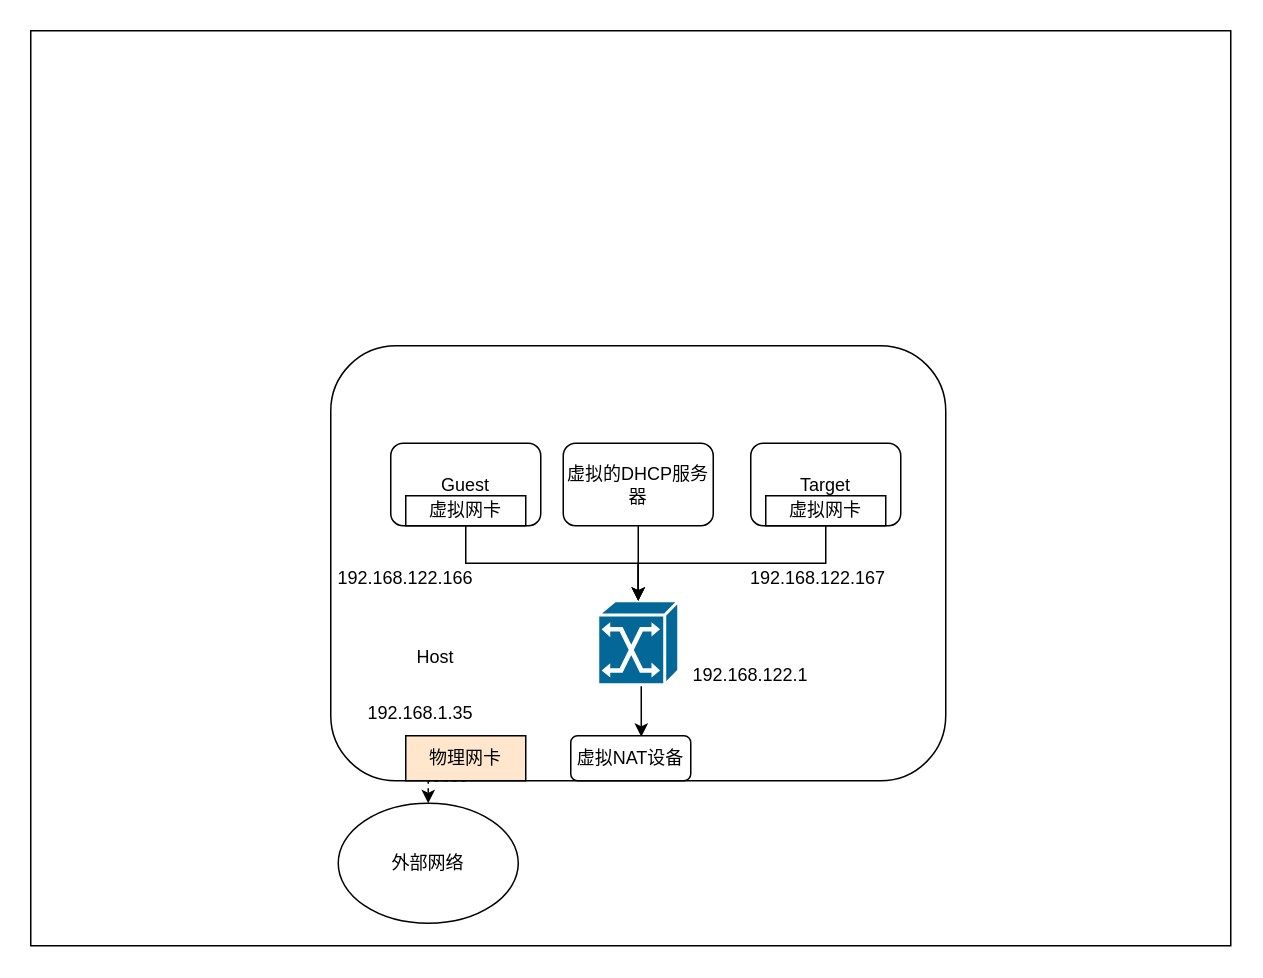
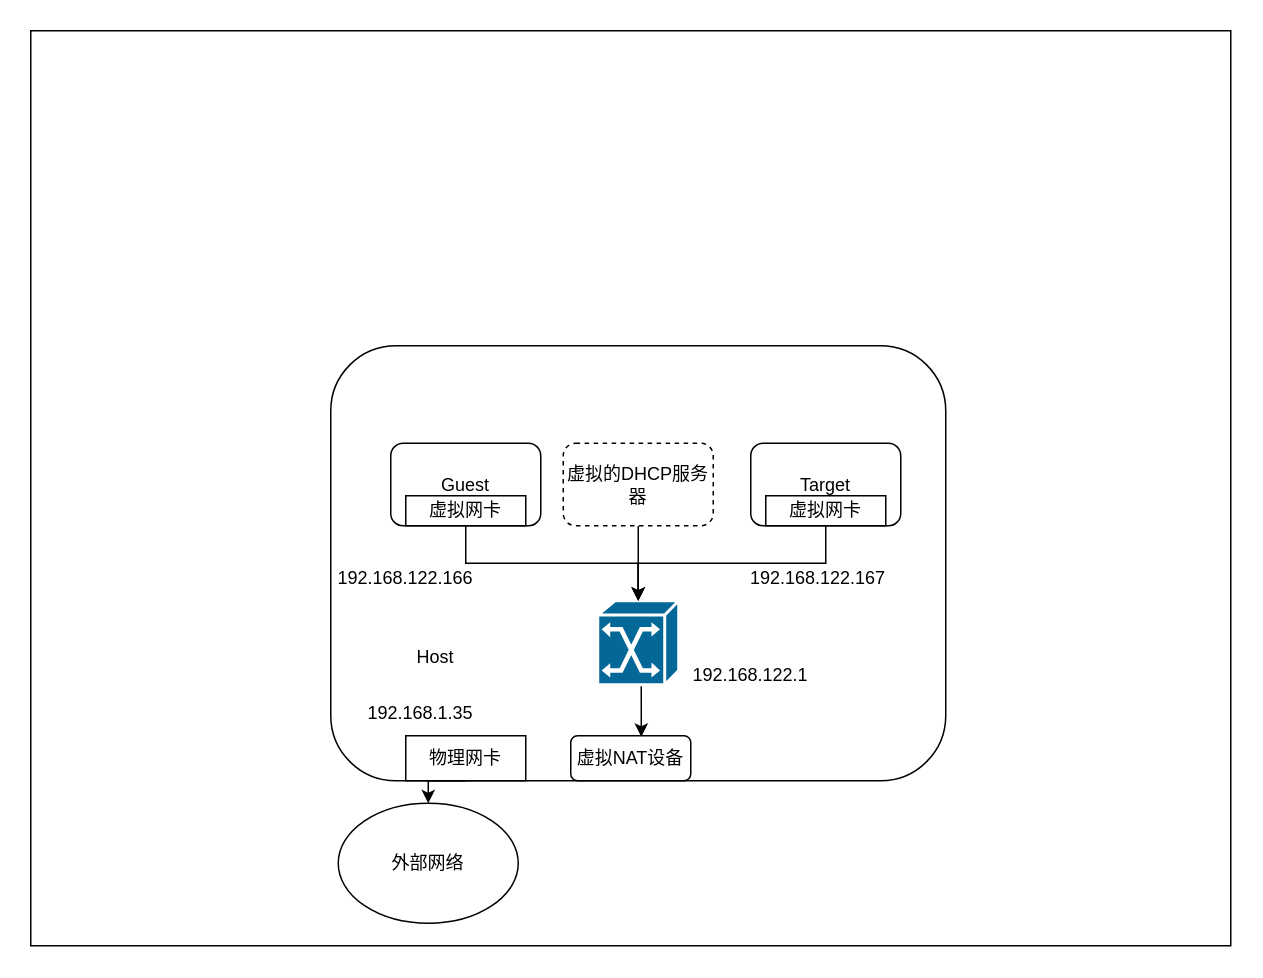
node "虚拟的DHCP服务器": style solid -> dashed
node "物理网卡": fillcolor #ffe6cc -> #ffffff
edge "物理网卡" -> "外部网络": style dashed -> solid
